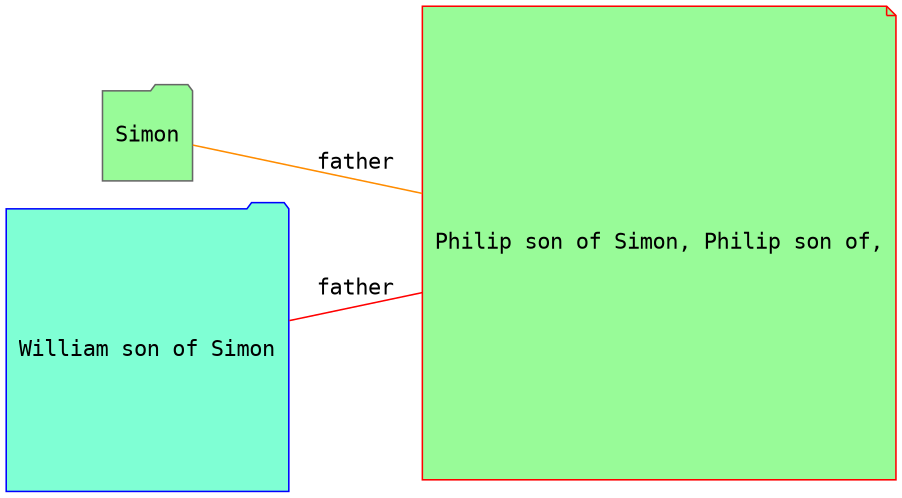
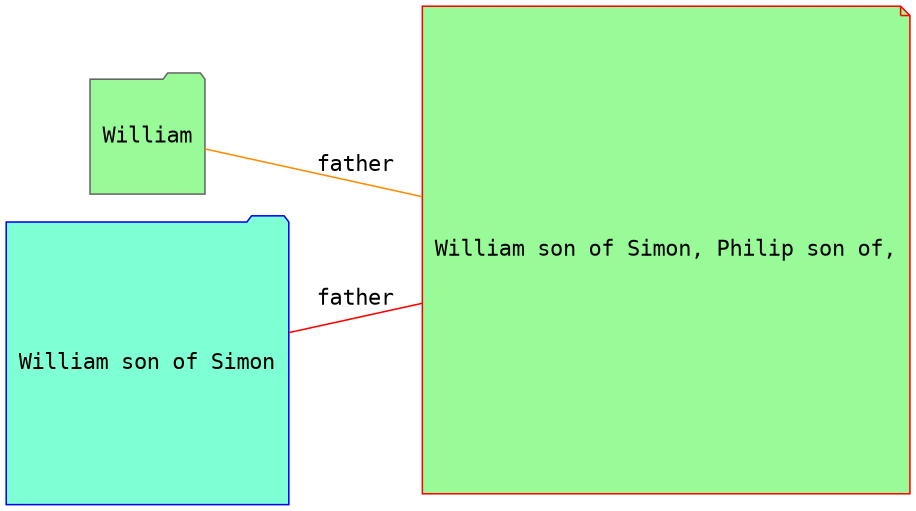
node "Simon": label "Simon" -> "William"
node "Philip son of Simon, Philip son of,": label "Philip son of Simon, Philip son of," -> "William son of Simon, Philip son of,"
